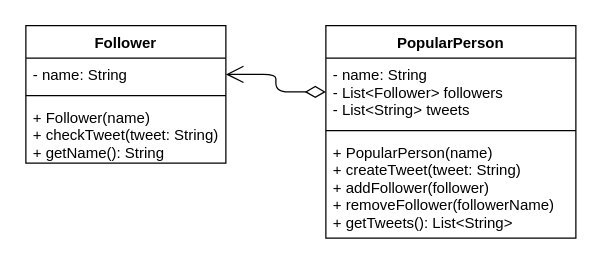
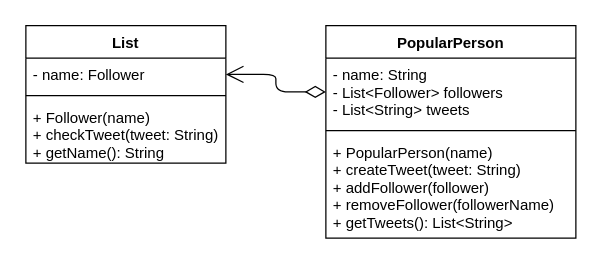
node "Follower": label "Follower" -> "List"
node "- name: String": label "- name: String" -> "- name: Follower"
